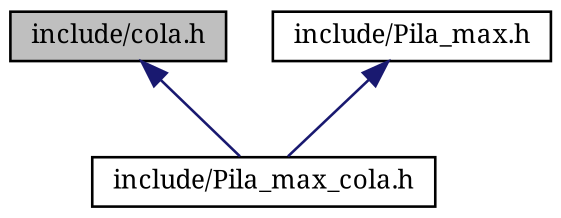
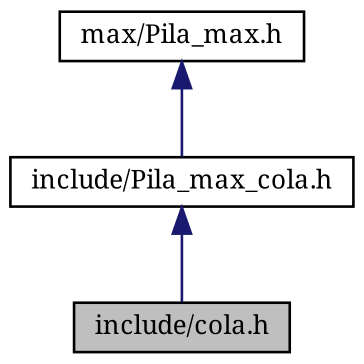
node "include/Pila_max.h": label "include/Pila_max.h" -> "max/Pila_max.h"
edge "include/Pila_max_cola.h" -> "include/cola.h": reversed
